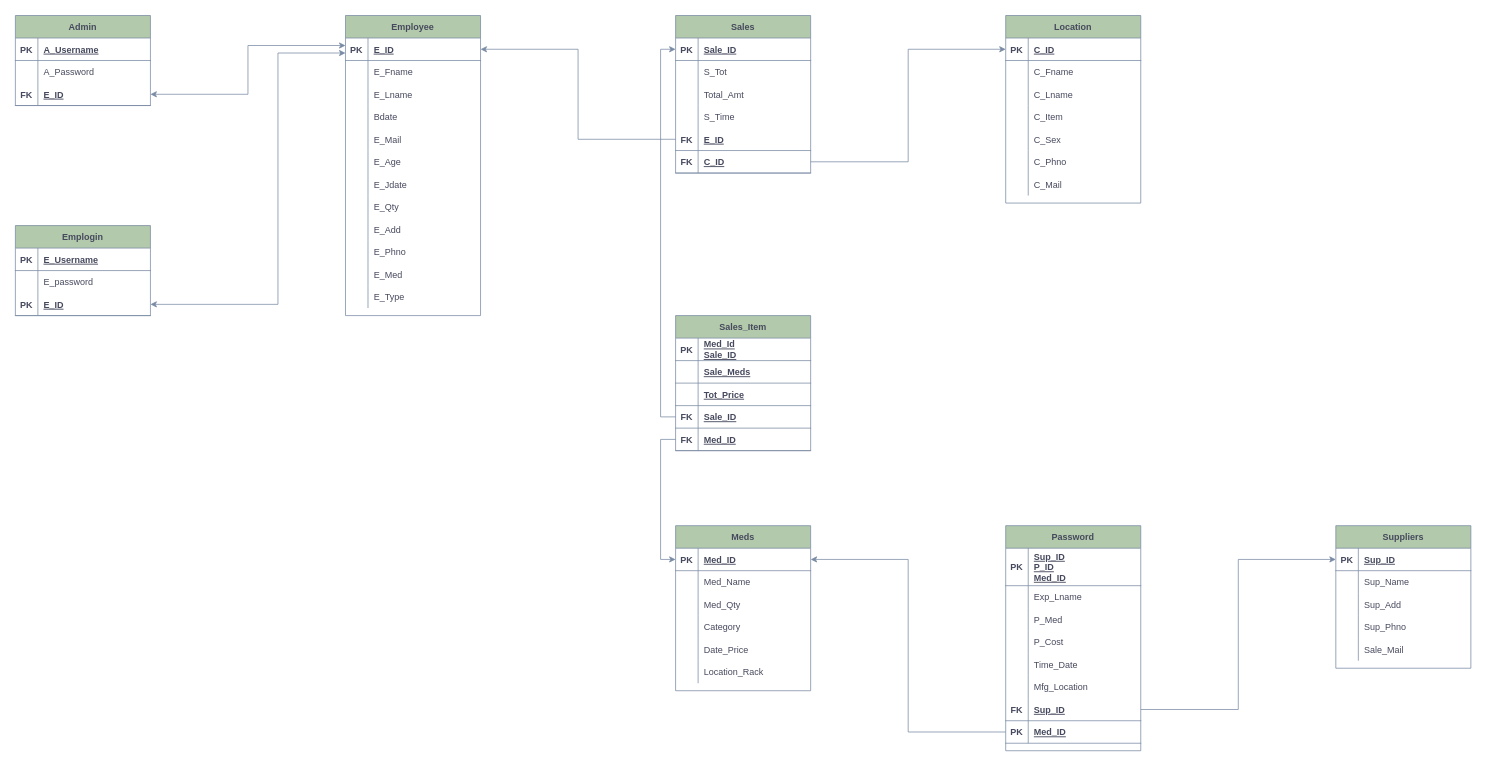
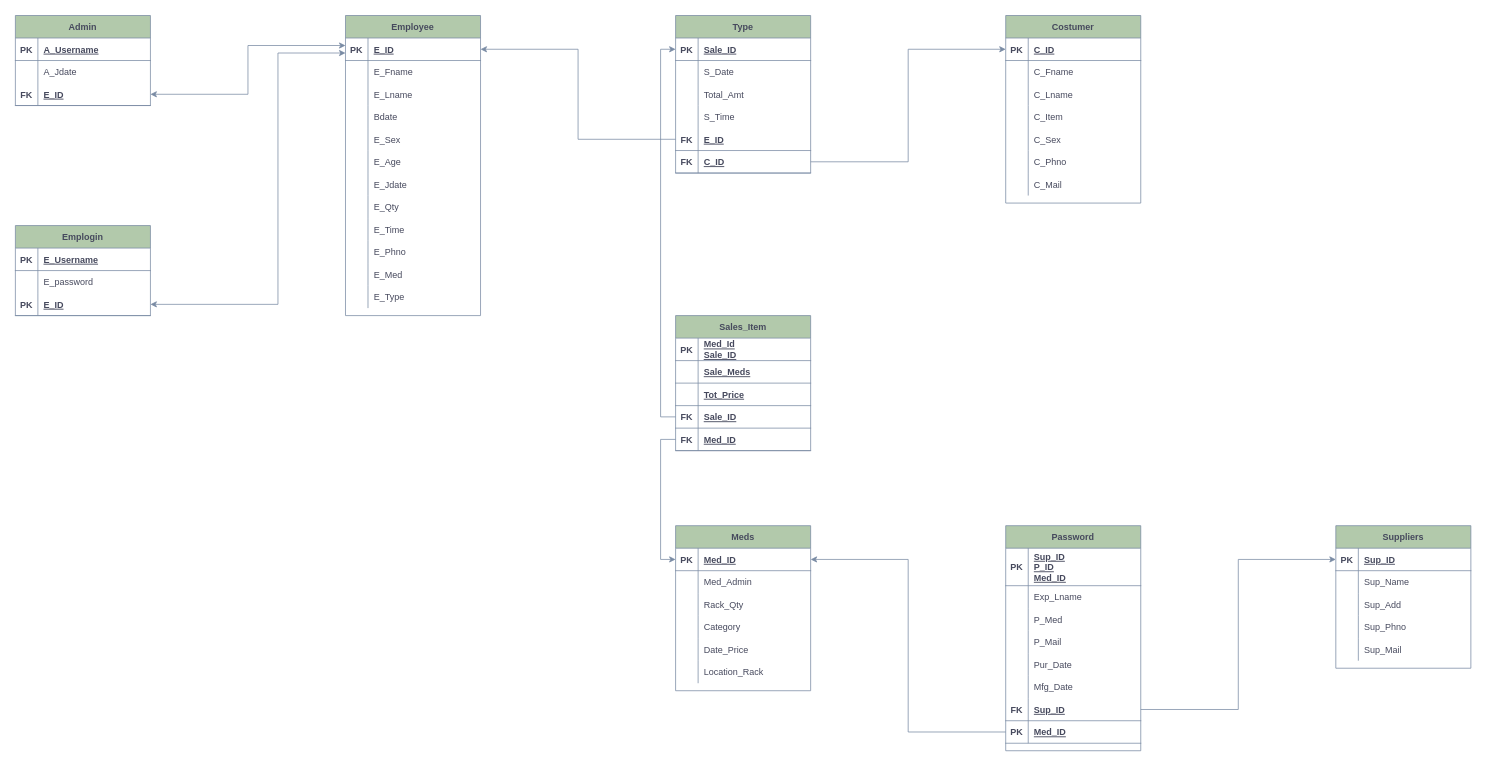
node "Sales": label "Sales" -> "Type"
node "Location": label "Location" -> "Costumer"
node "A_Password": label "A_Password" -> "A_Jdate"
node "S_Tot": label "S_Tot" -> "S_Date"
node "E_Mail": label "E_Mail" -> "E_Sex"
node "E_Add": label "E_Add" -> "E_Time"
node "Med_Name": label "Med_Name" -> "Med_Admin"
node "Med_Qty": label "Med_Qty" -> "Rack_Qty"
node "P_Cost": label "P_Cost" -> "P_Mail"
node "Sale_Mail": label "Sale_Mail" -> "Sup_Mail"
node "Time_Date": label "Time_Date" -> "Pur_Date"
node "Mfg_Location": label "Mfg_Location" -> "Mfg_Date"
